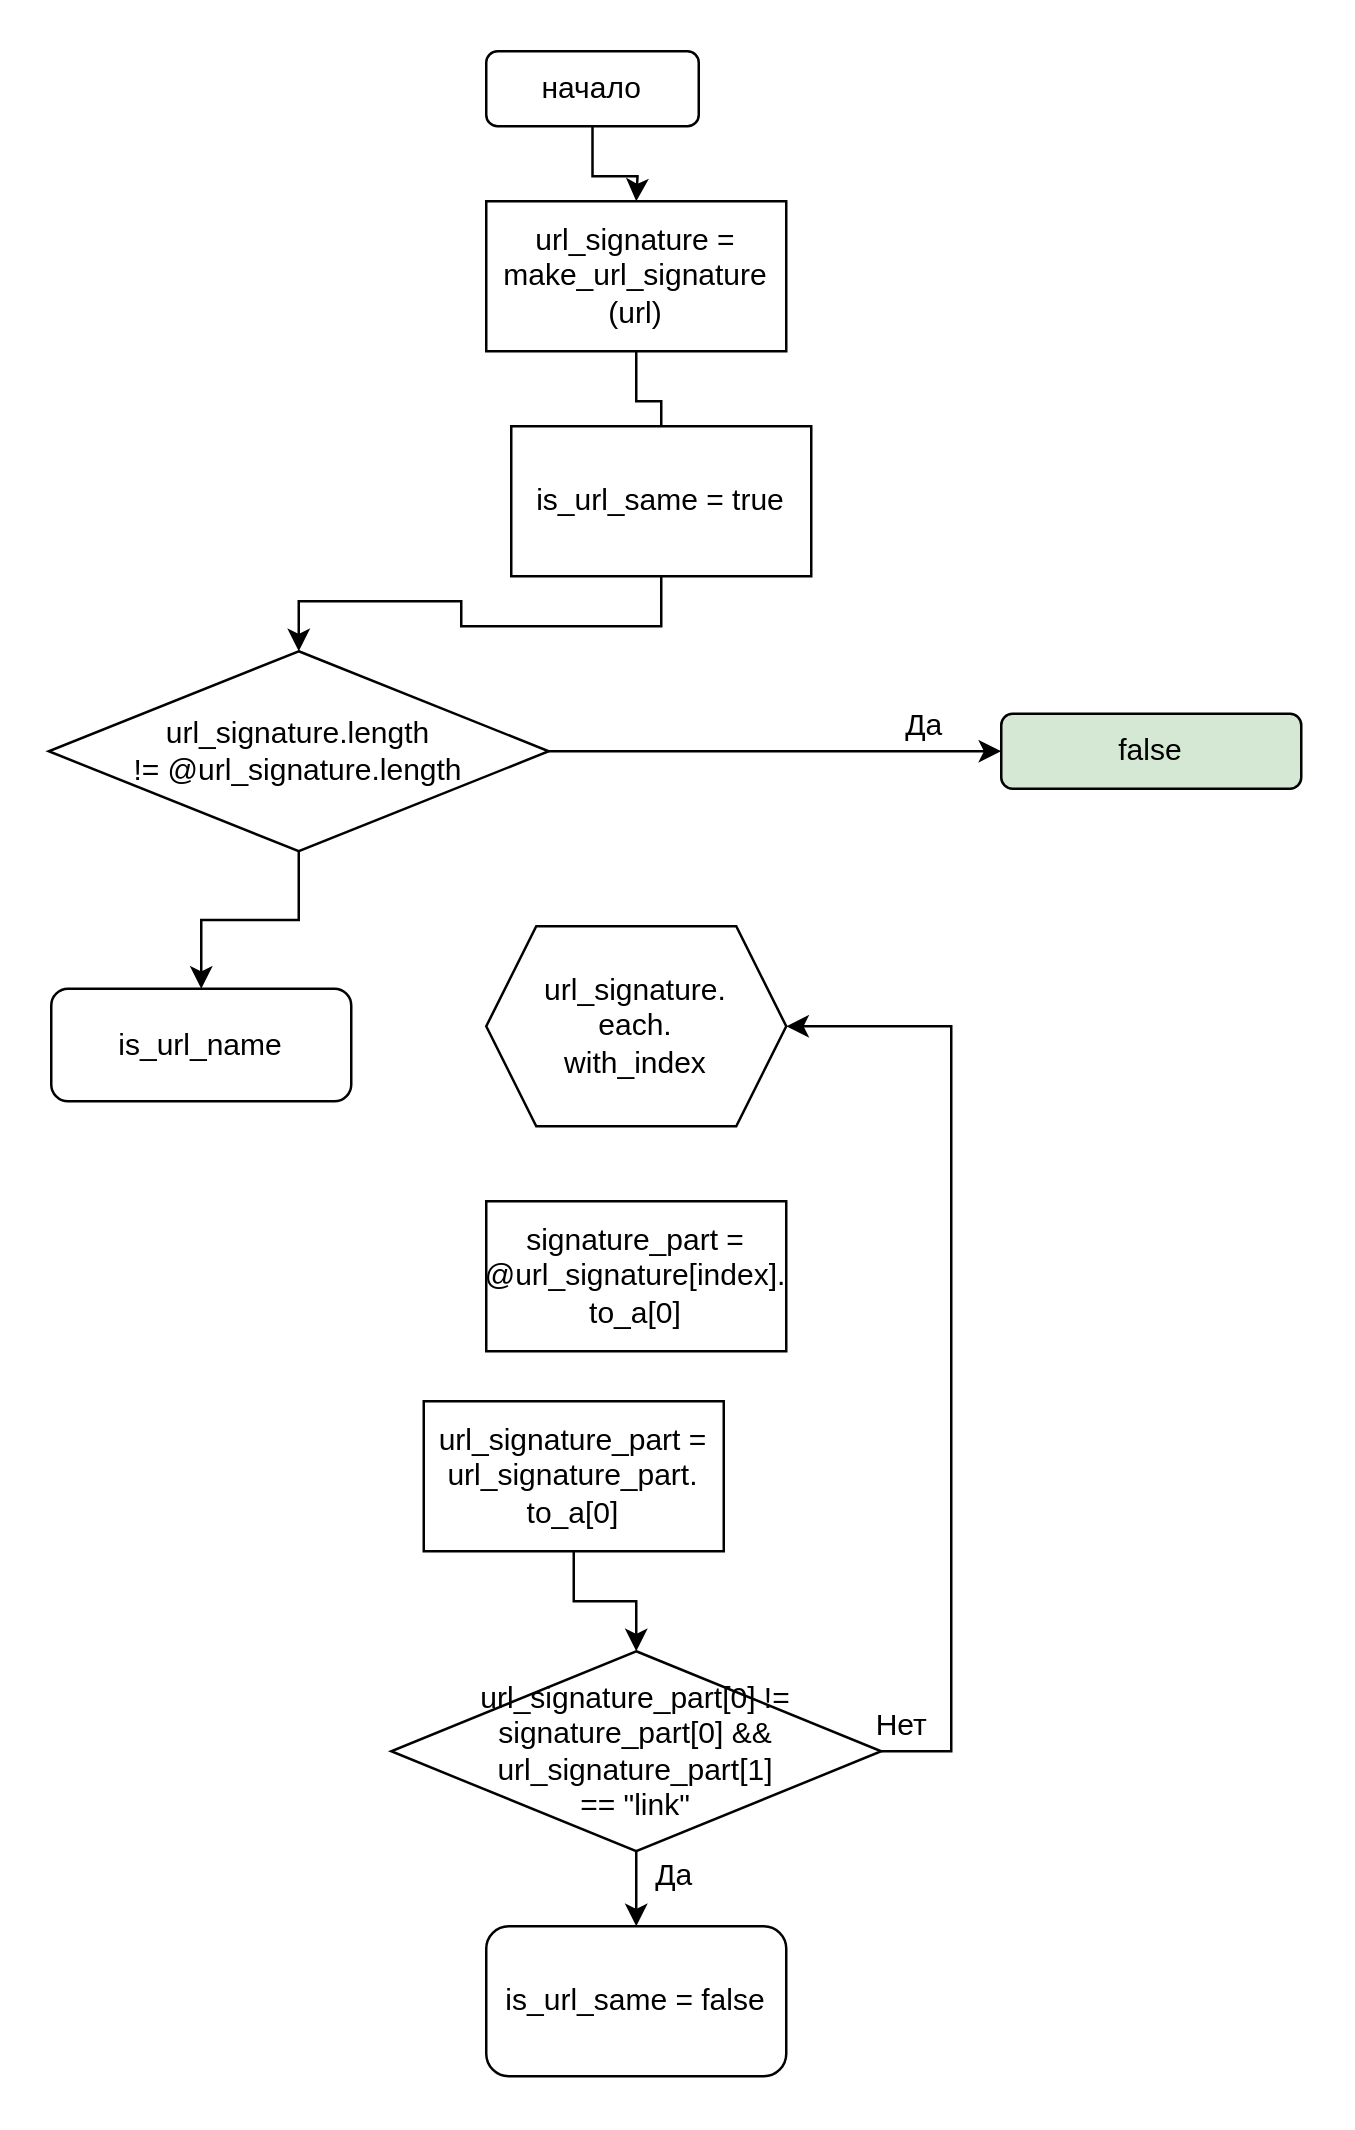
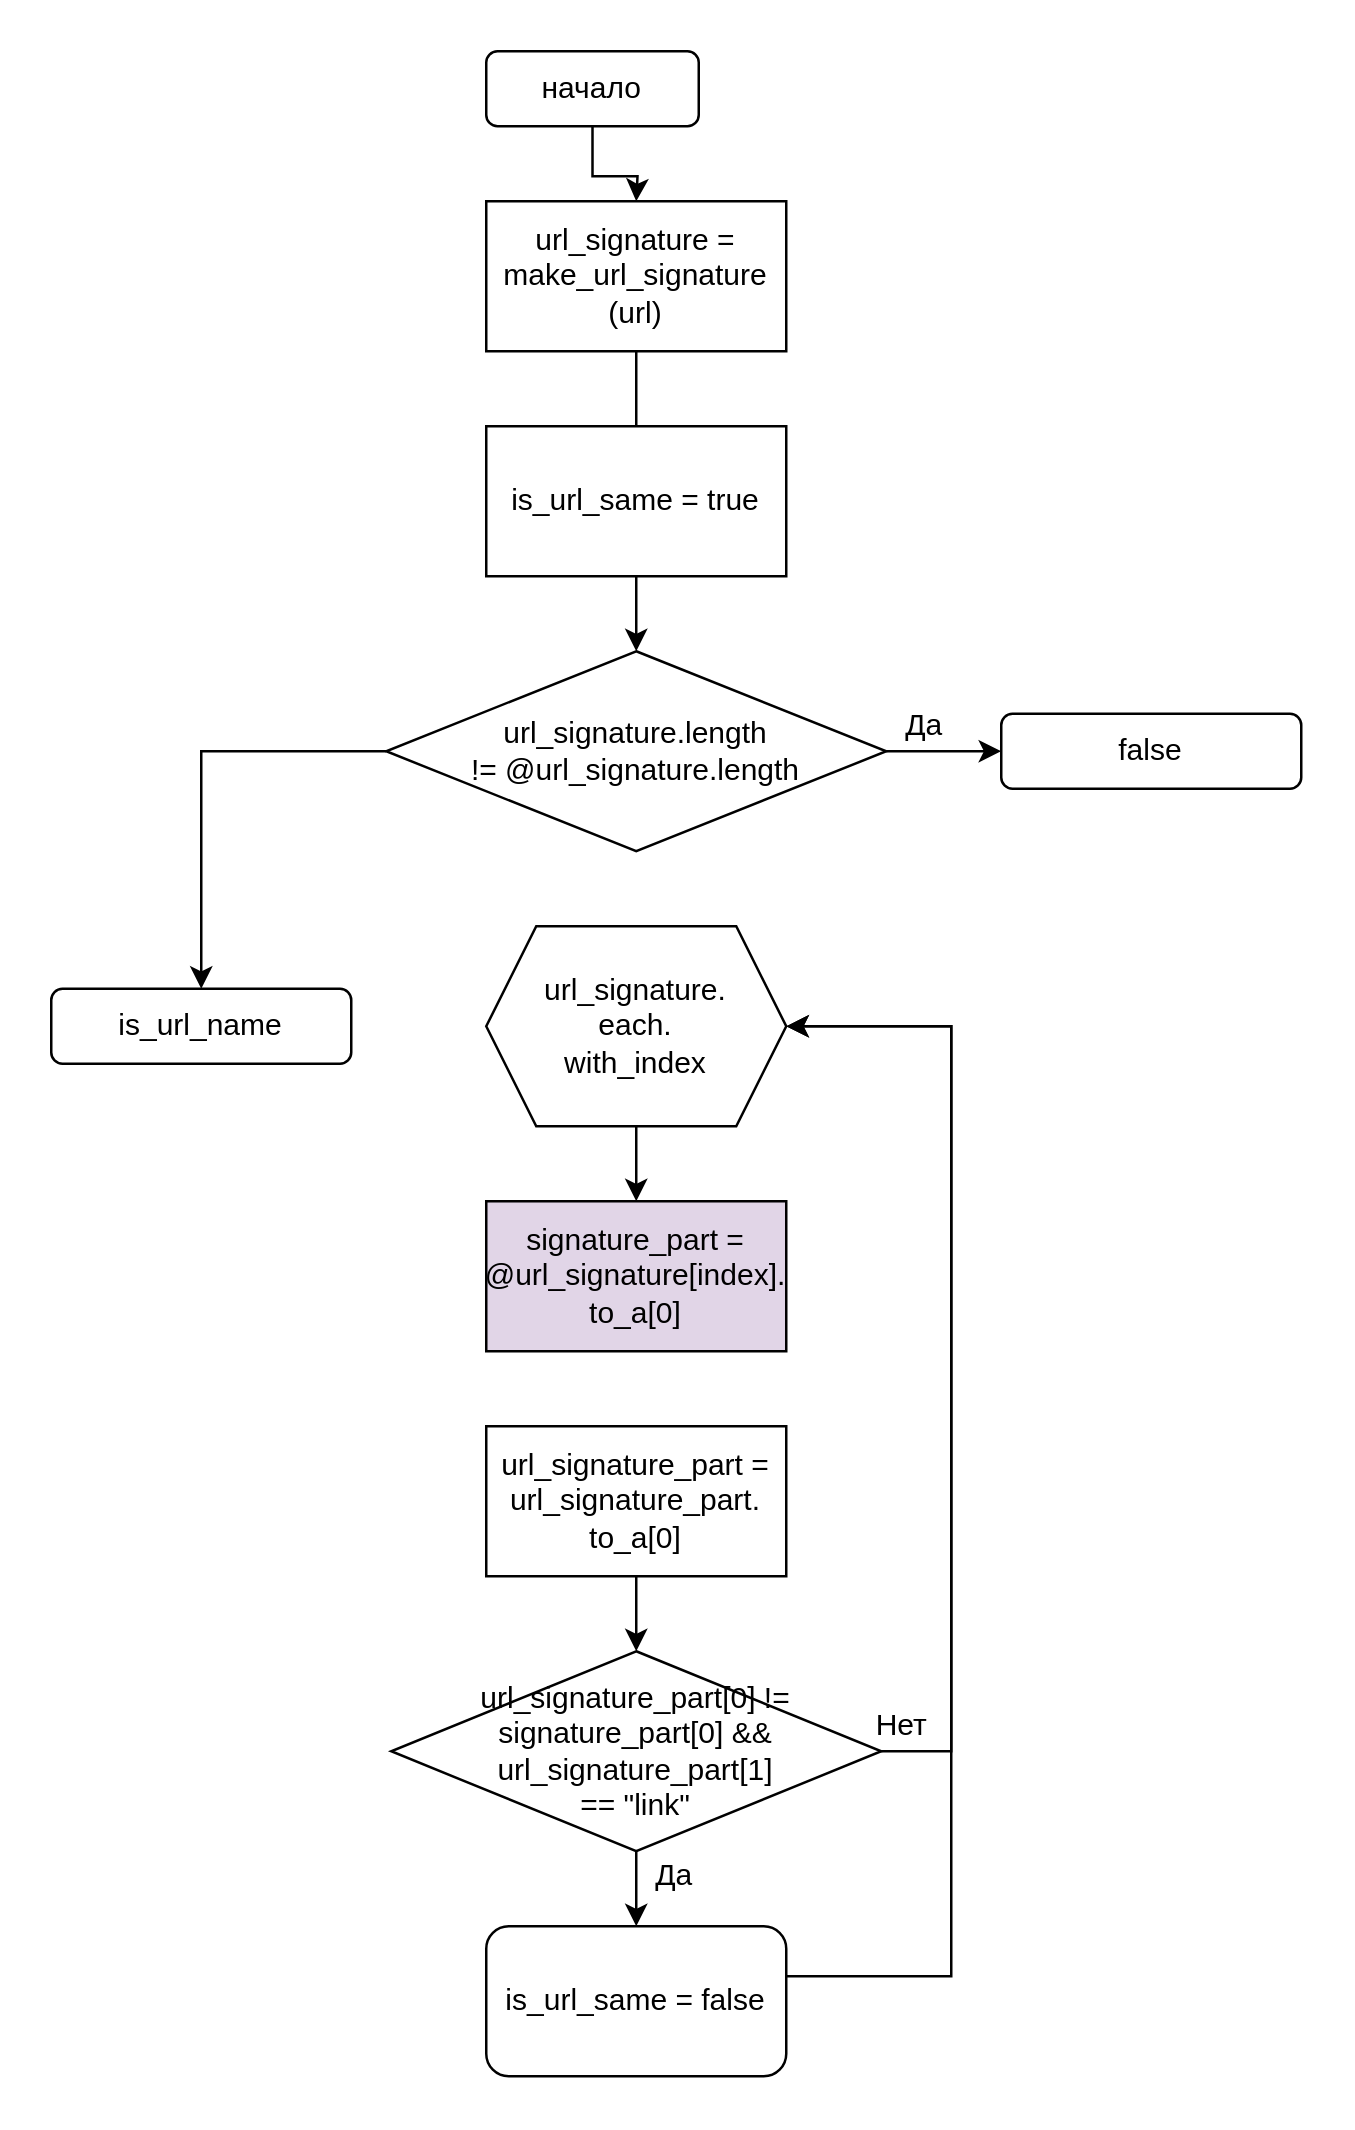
node "is_url_same = true": moved (661, 501) -> (636, 501)
node "url_signature.length != @url_signature.length": moved (299, 751) -> (636, 751)
node "false": fillcolor #d5e8d4 -> #ffffff
node "is_url_name": size 300x113 -> 300x75
edge "url_signature. each. with_index" -> "signature_part = @url_signature[index]. to_a[0]": added
node "signature_part = @url_signature[index]. to_a[0]": fillcolor #ffffff -> #e1d5e7
node "url_signature_part = url_signature_part. to_a[0]": moved (574, 1476) -> (636, 1501)
edge "is_url_same = false" -> "url_signature. each. with_index": added
